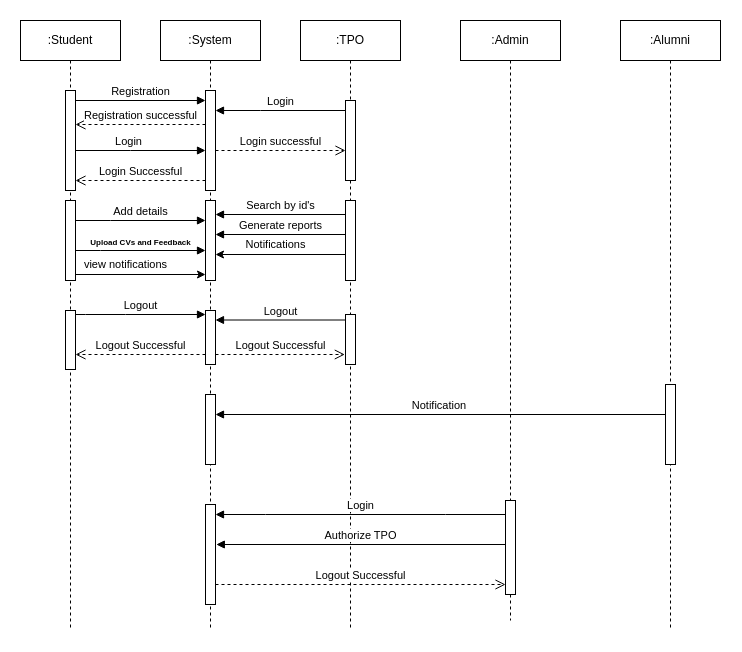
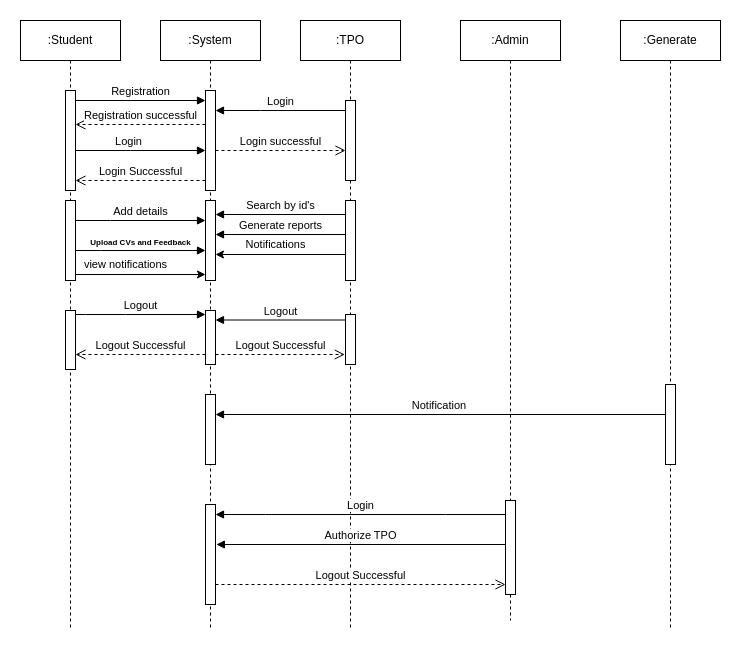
node ":Alumni": label ":Alumni" -> ":Generate"
